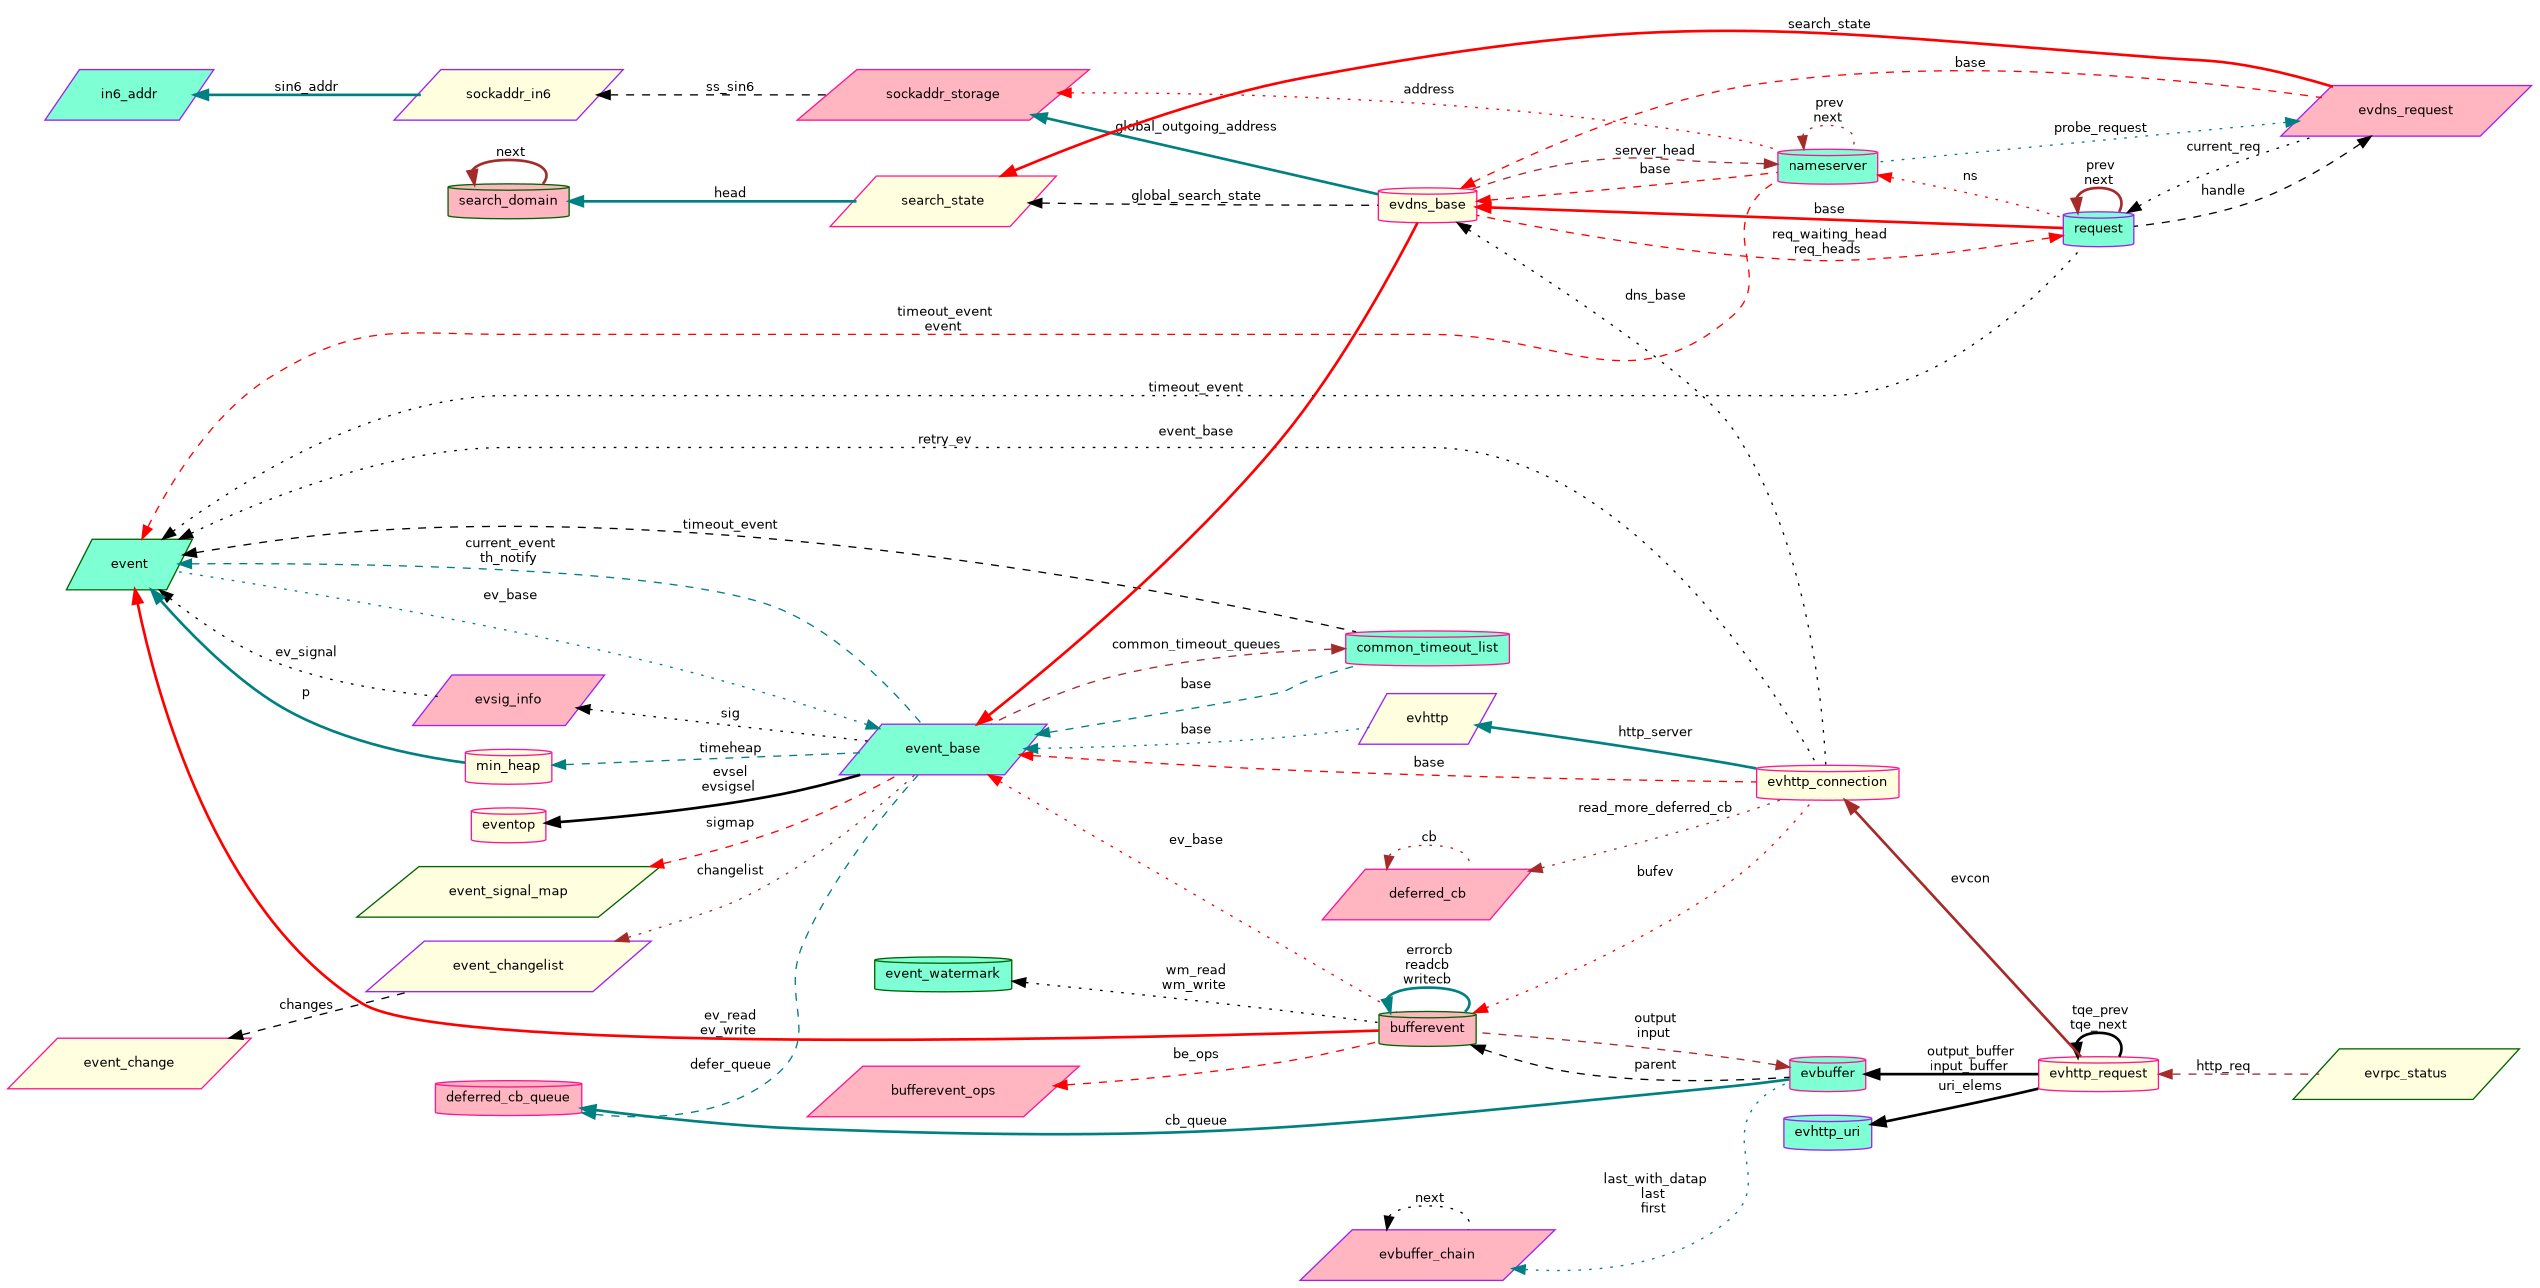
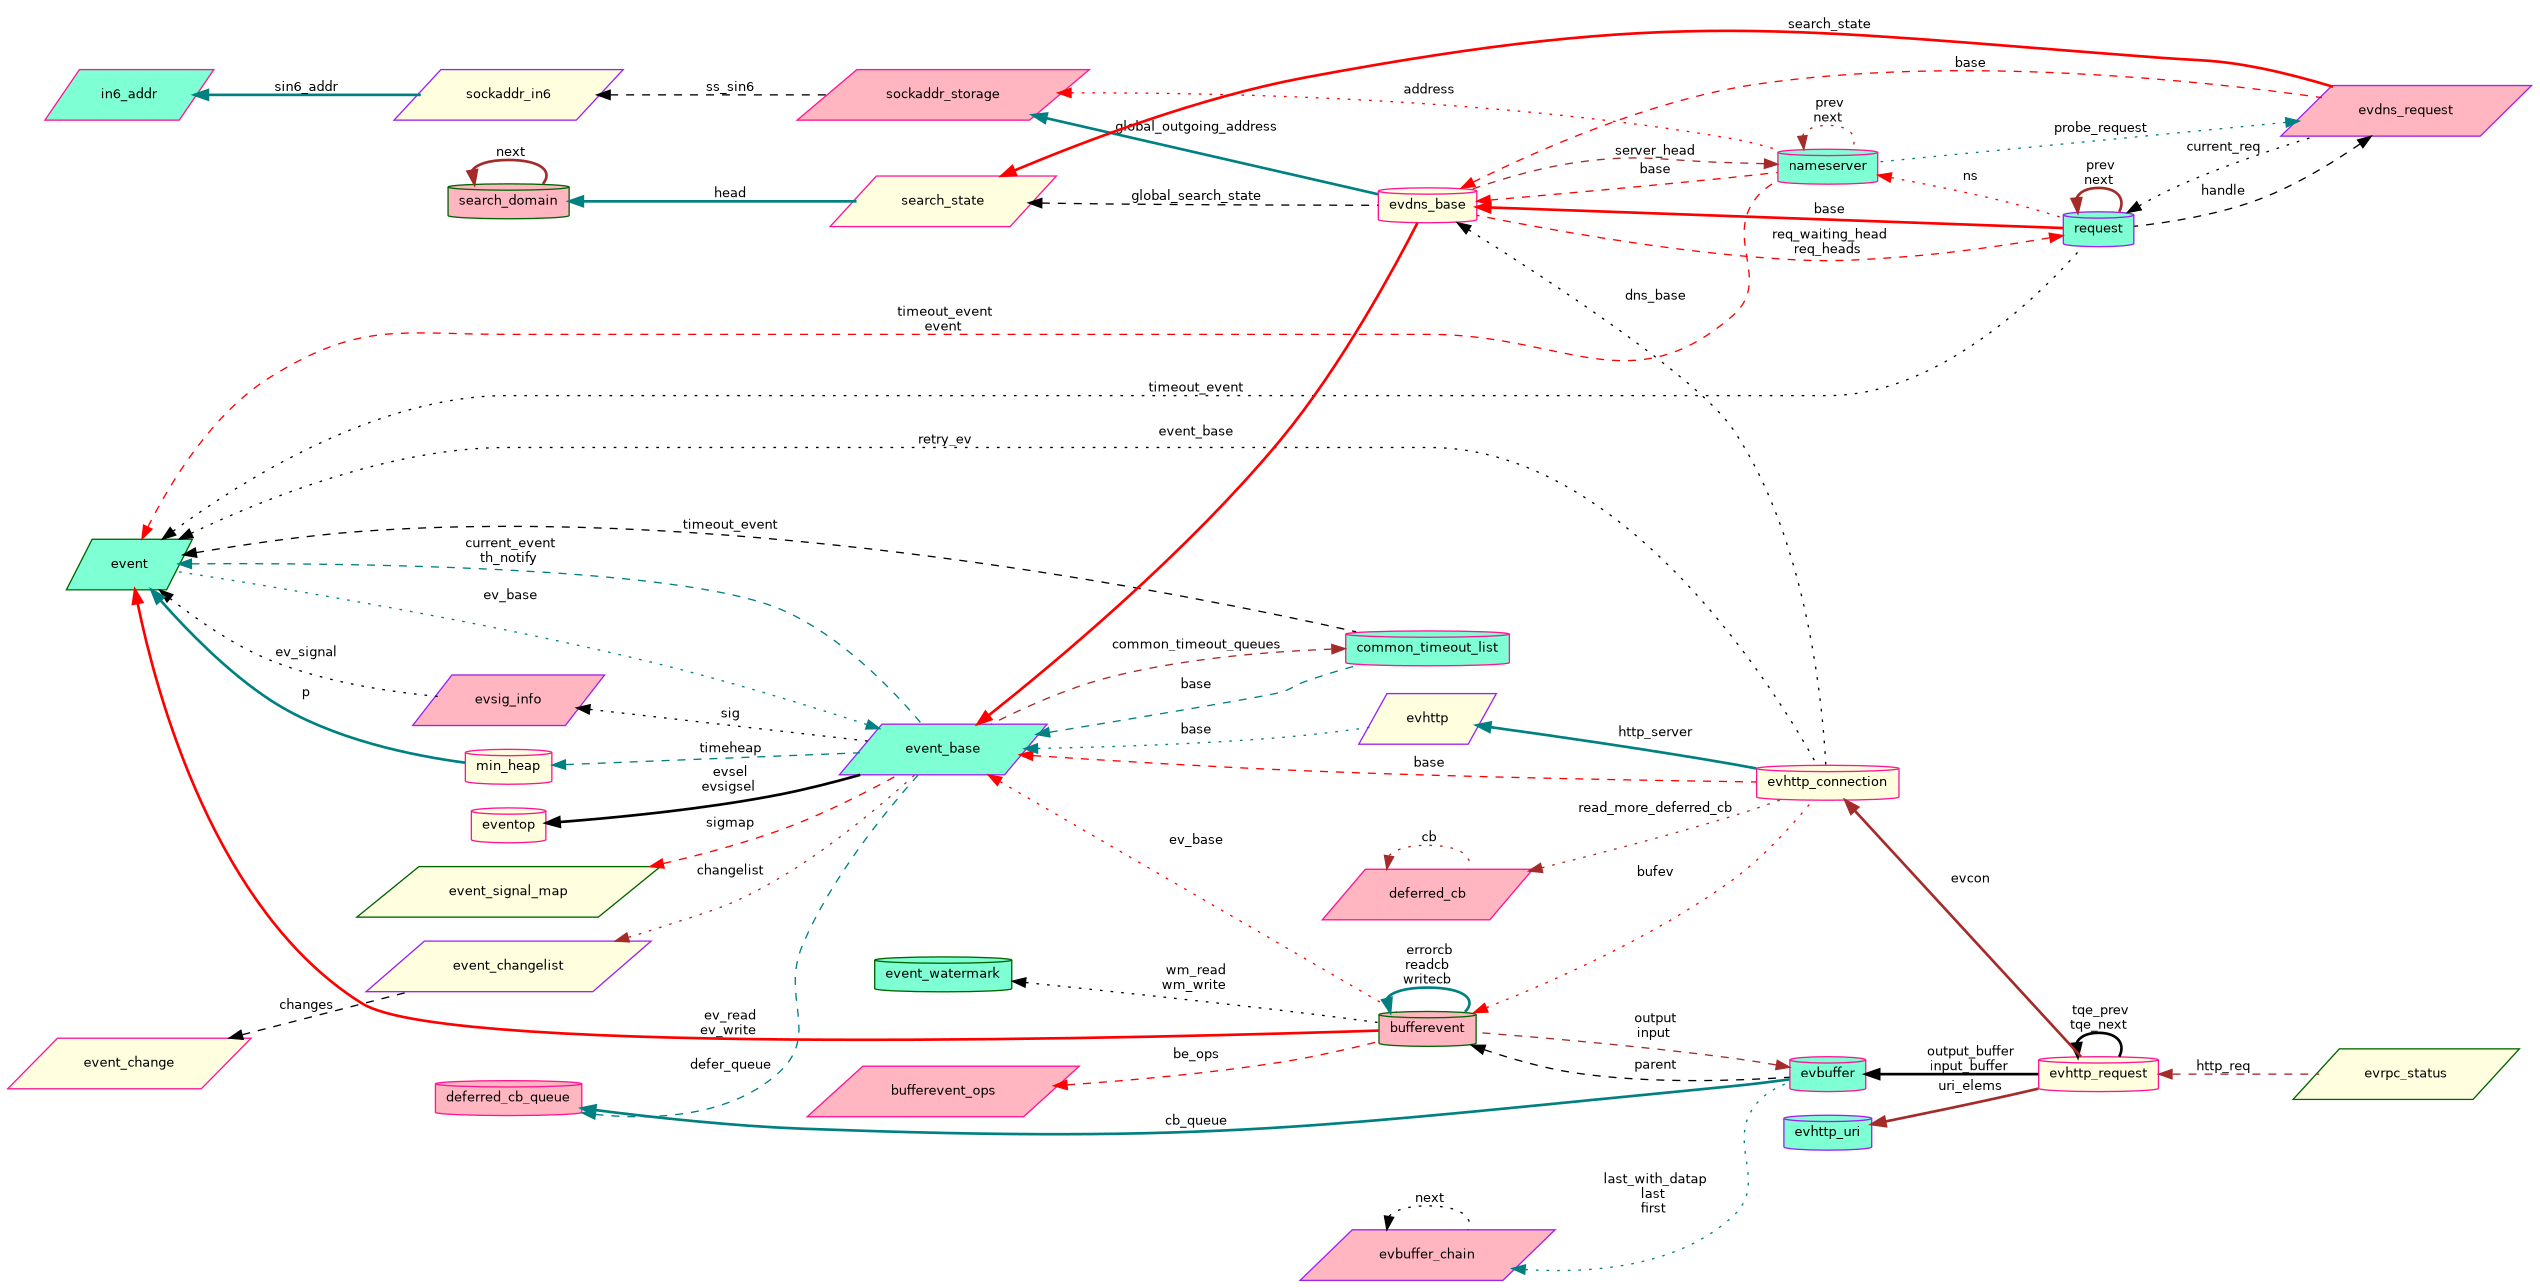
node "in6_addr": color purple -> deeppink
edge "evhttp_request" -> "evhttp_uri": color black -> brown
